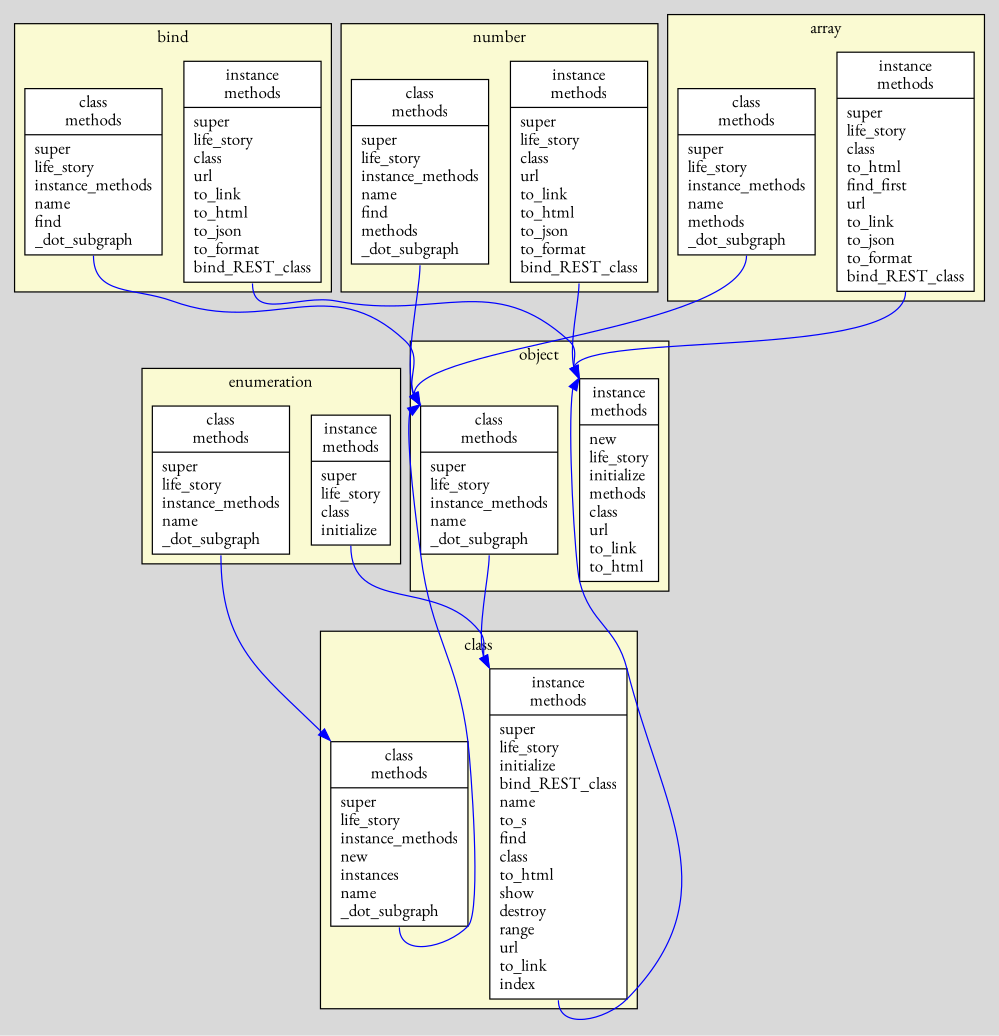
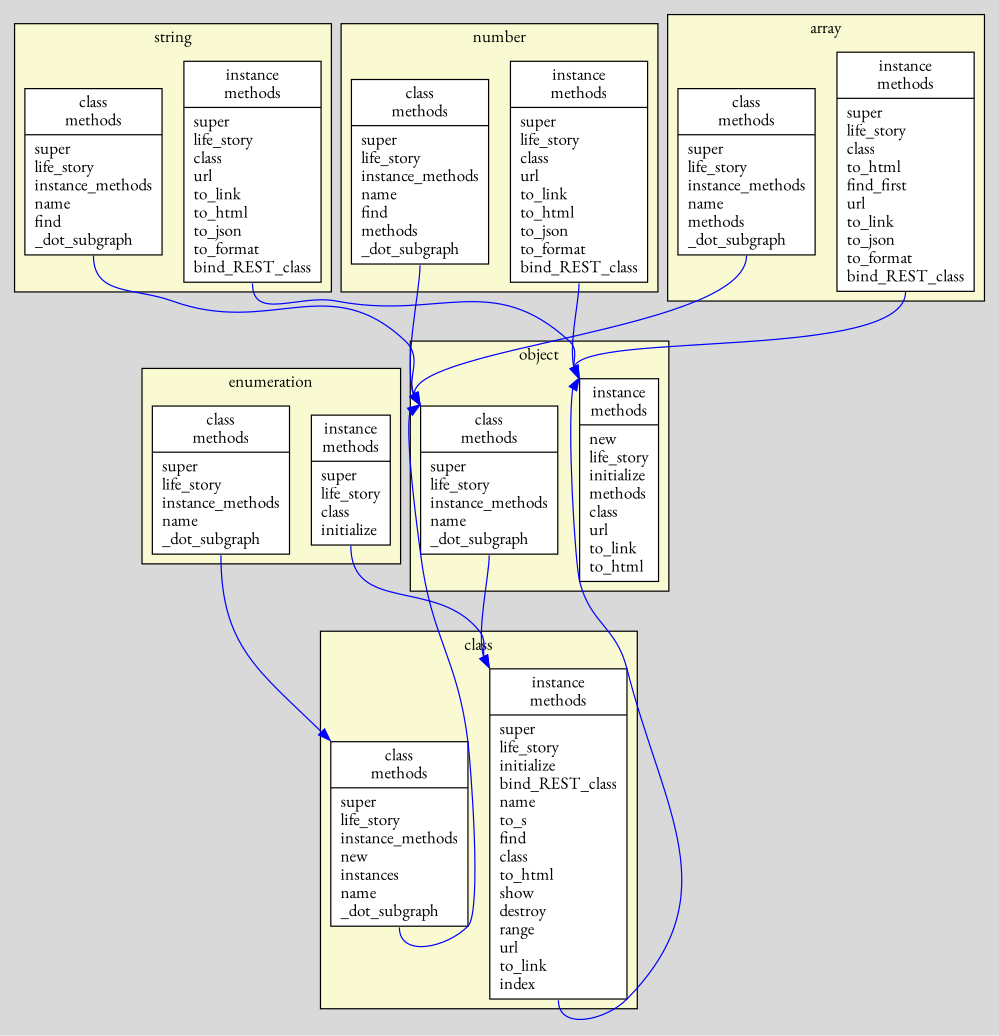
cluster "bind": label "bind" -> "string"
